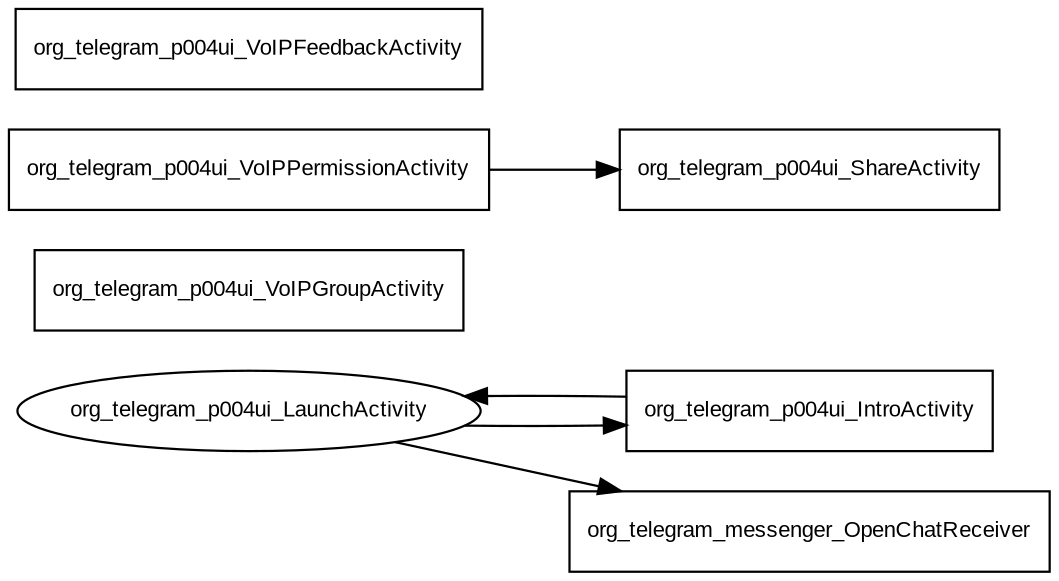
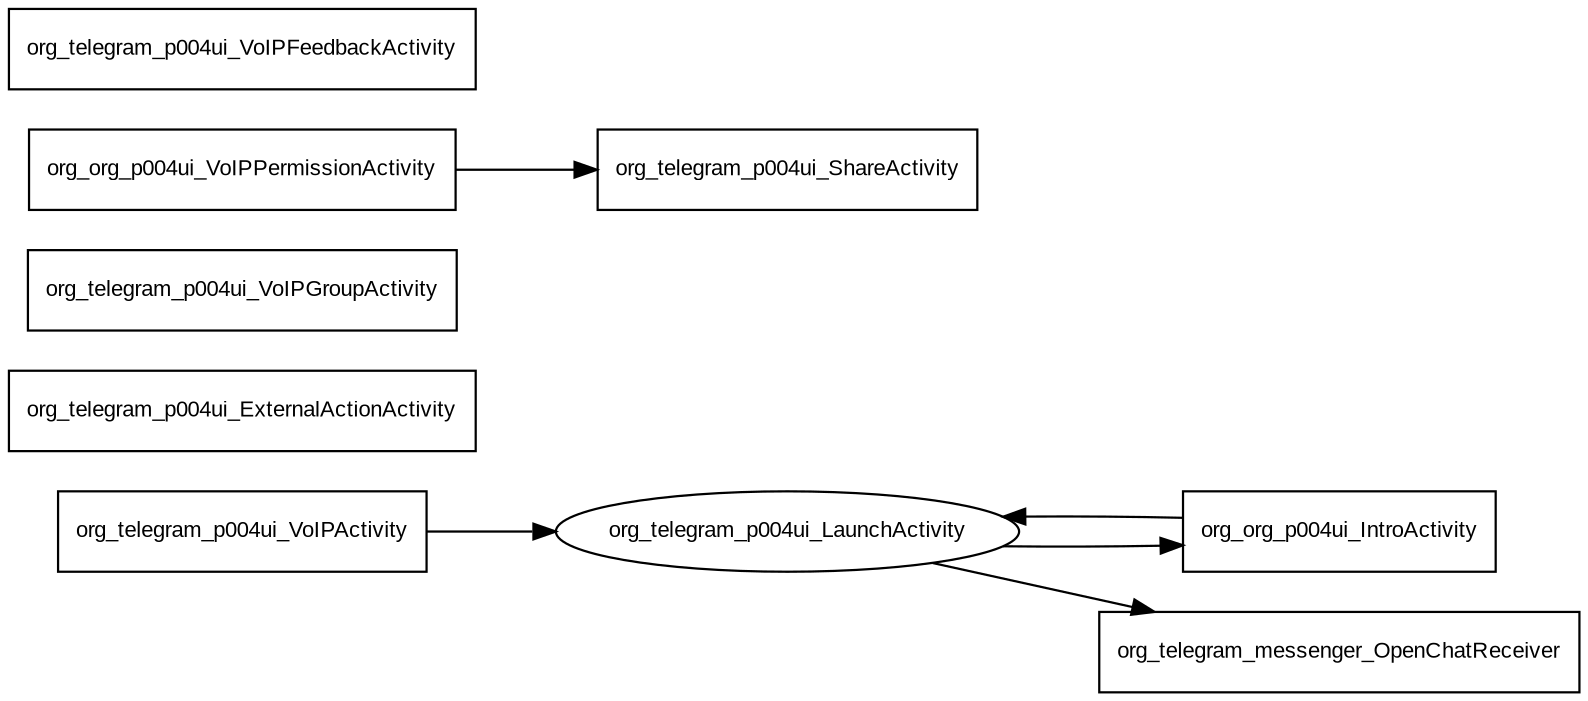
node "org_telegram_p004ui_VoIPPermissionActivity": label "org_telegram_p004ui_VoIPPermissionActivity" -> "org_org_p004ui_VoIPPermissionActivity"
node "org_telegram_p004ui_ExternalActionActivity": added
node "org_telegram_p004ui_IntroActivity": label "org_telegram_p004ui_IntroActivity" -> "org_org_p004ui_IntroActivity"
node "org_telegram_p004ui_VoIPActivity": added
